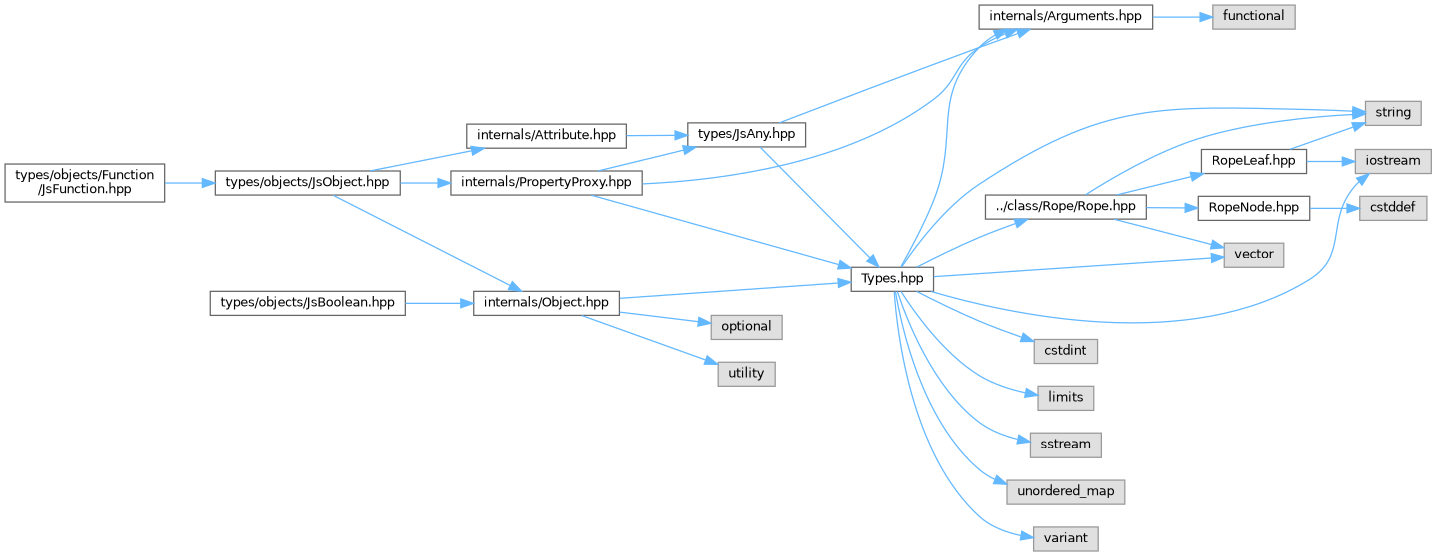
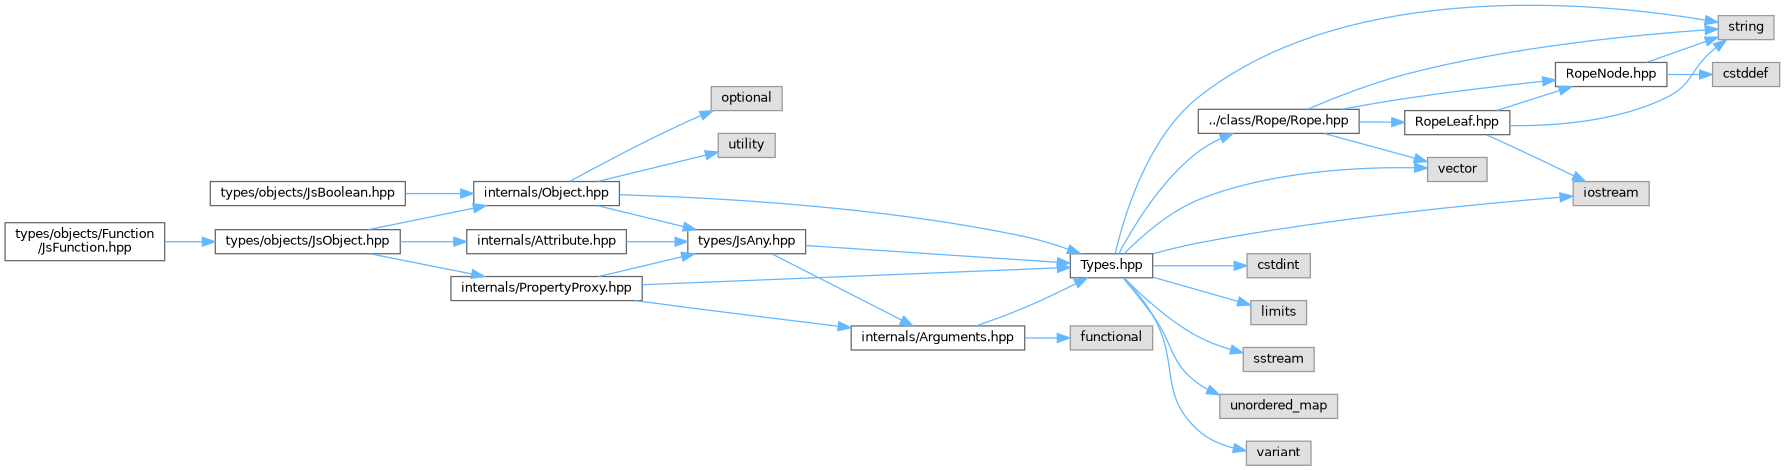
edge "RopeNode.hpp" -> "string": added
edge "RopeLeaf.hpp" -> "RopeNode.hpp": added
edge "Types.hpp" -> "internals/Arguments.hpp": reversed
edge "internals/Object.hpp" -> "types/JsAny.hpp": added
